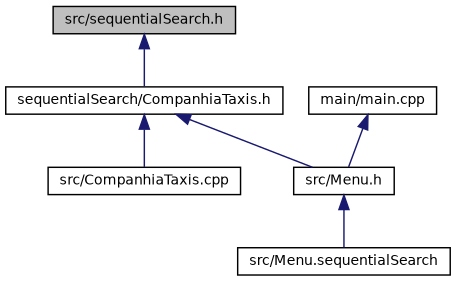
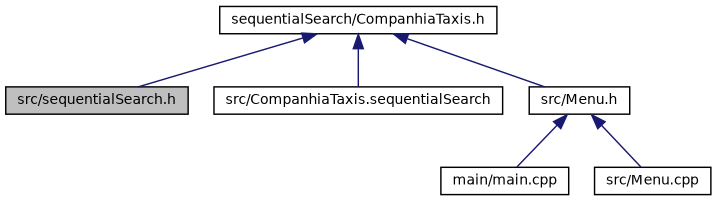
edge "sequentialSearch/CompanhiaTaxis.h" -> "src/sequentialSearch.h": reversed
edge "src/Menu.h" -> "main/main.cpp": reversed
node "src/CompanhiaTaxis.cpp": label "src/CompanhiaTaxis.cpp" -> "src/CompanhiaTaxis.sequentialSearch"
node "src/Menu.sequentialSearch": label "src/Menu.sequentialSearch" -> "src/Menu.cpp"
